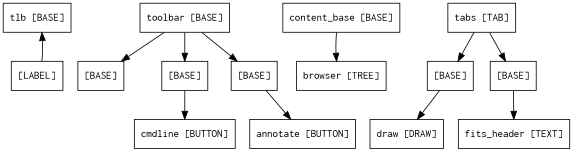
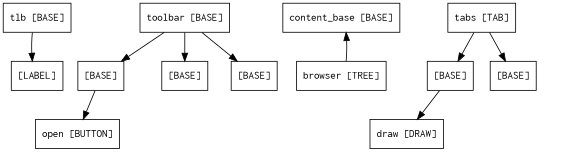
edge "content_base [BASE]" -> "browser [TREE]": reversed
edge "[LABEL]" -> "tlb [BASE]": reversed
node "open [BUTTON]": added
node "cmdline [BUTTON]": removed
node "annotate [BUTTON]": removed
node "fits_header [TEXT]": removed
